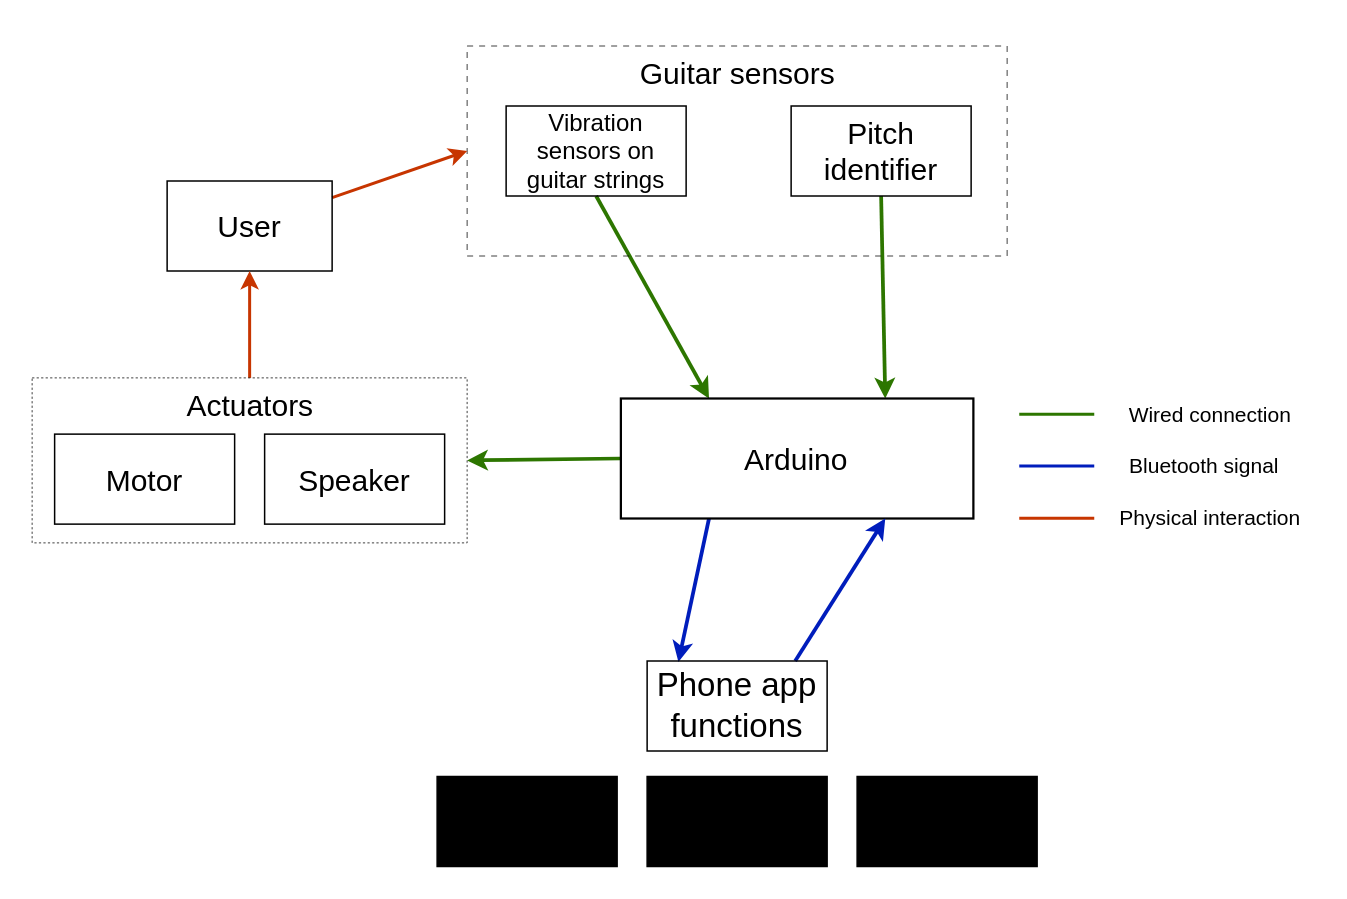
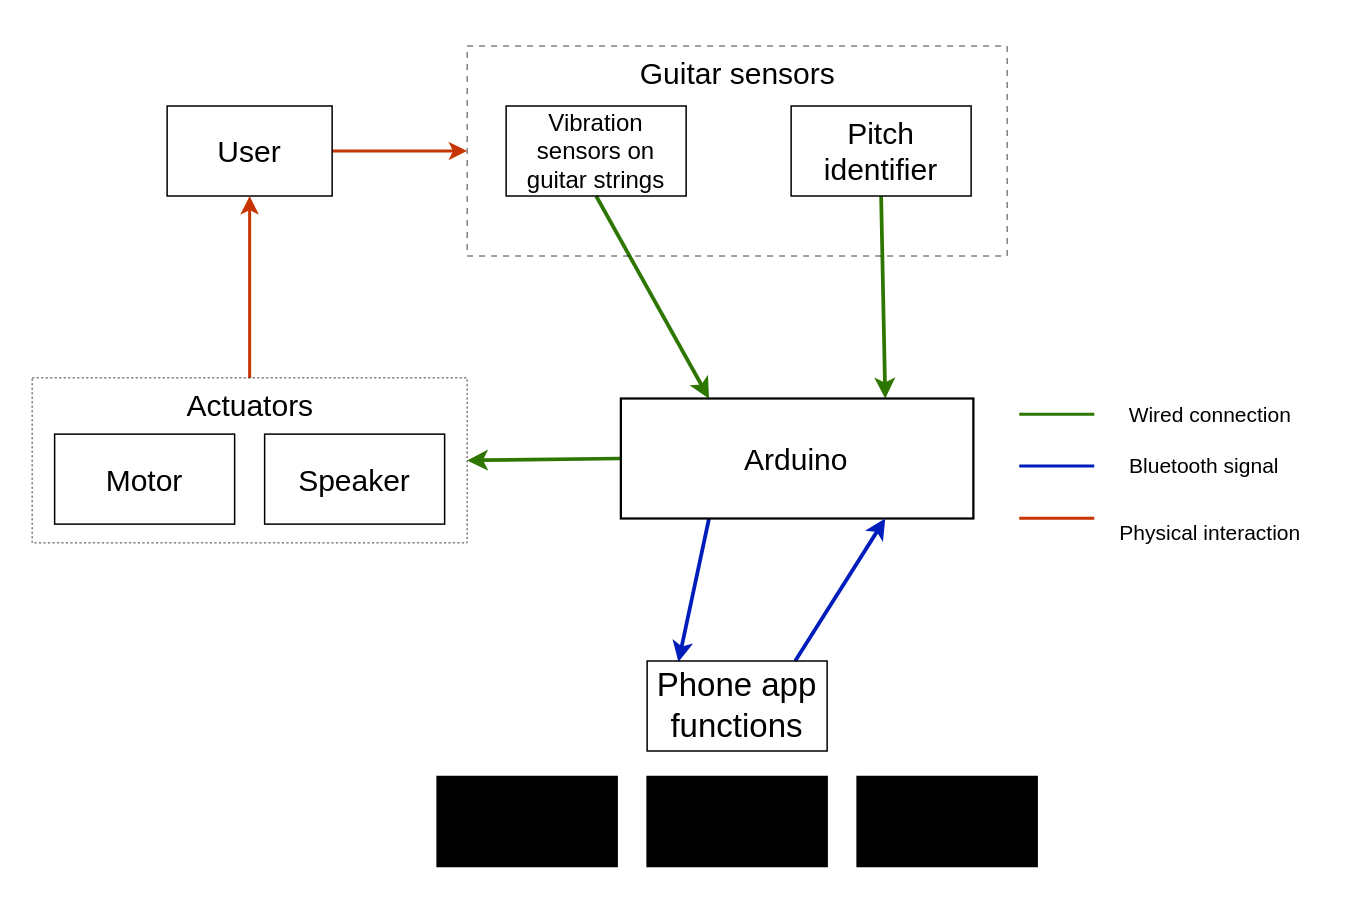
node "User": moved (250, 226) -> (250, 151)
node "Physical interaction": moved (1210, 518) -> (1210, 533)
